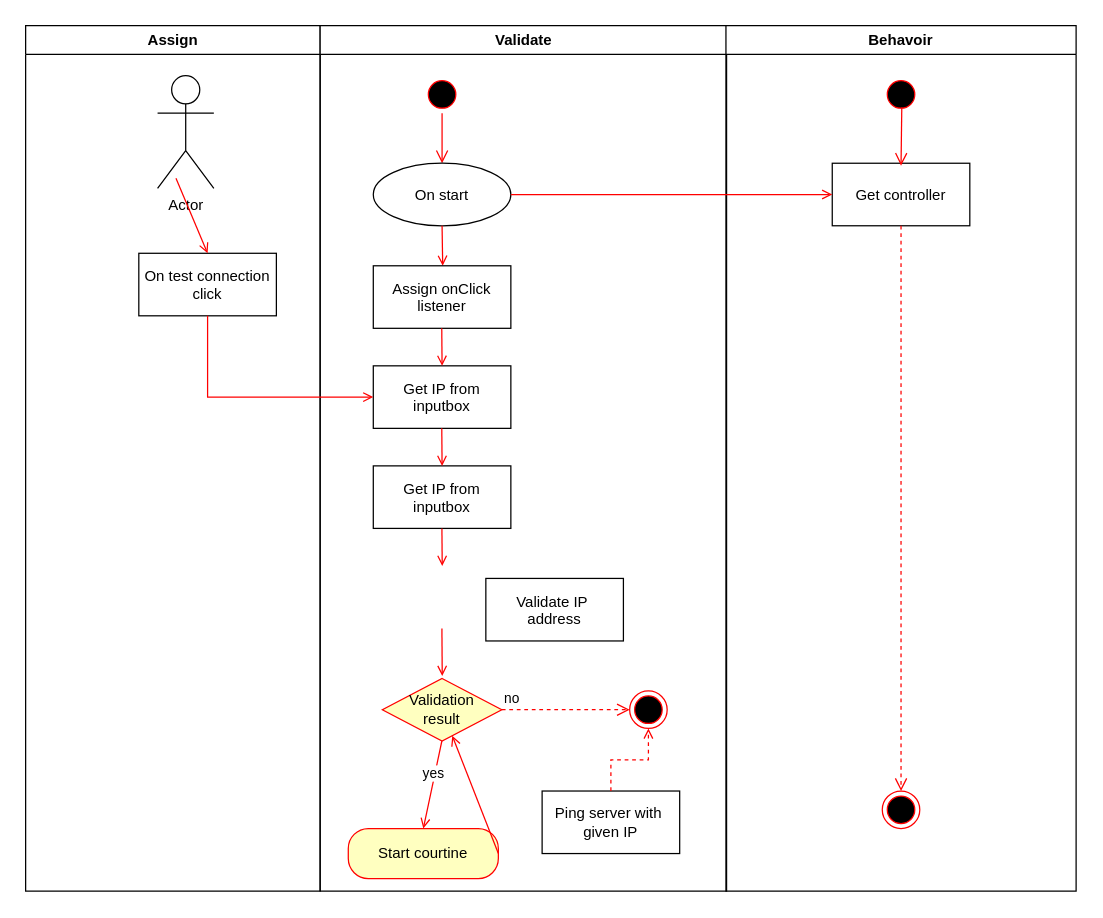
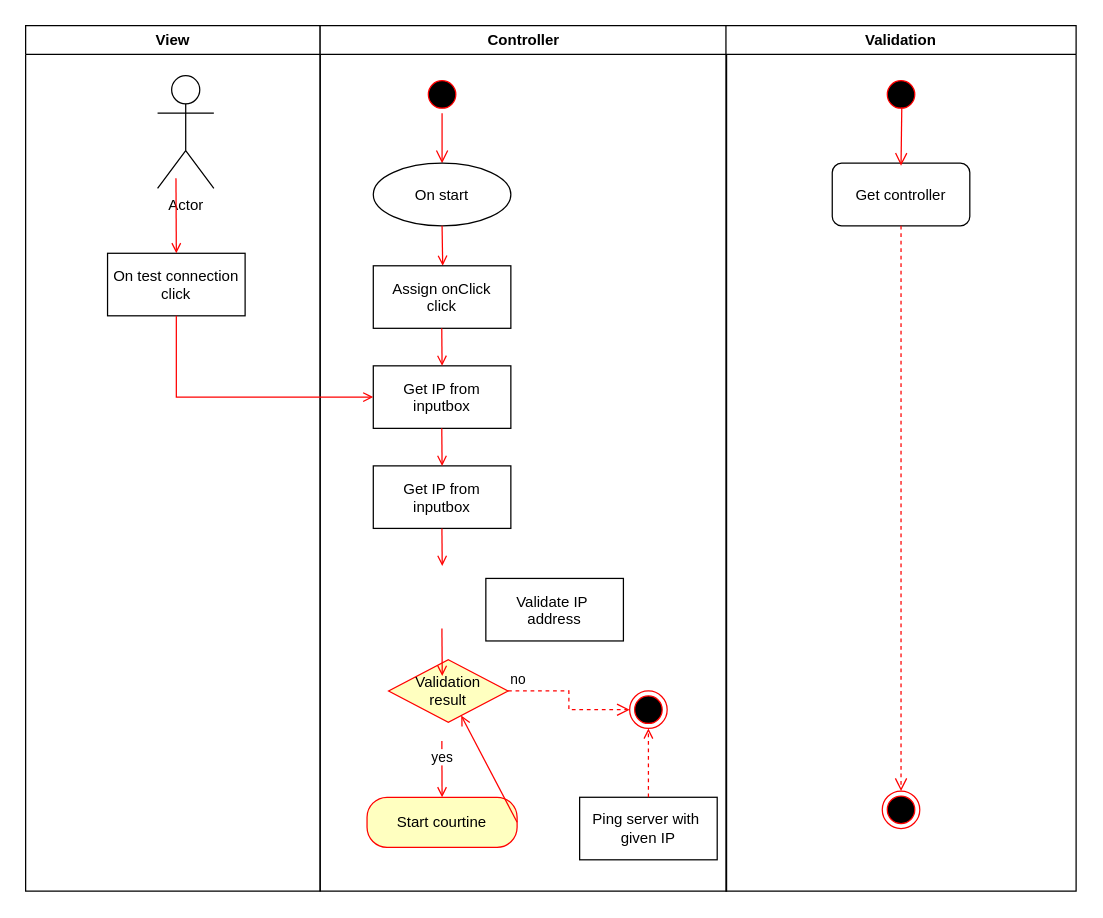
node "Assign": label "Assign" -> "View"
node "Validate": label "Validate" -> "Controller"
node "Behavoir": label "Behavoir" -> "Validation"
edge "On start" -> "Get controller": removed
node "Get controller": shape rectangle -> rounded rectangle
node "On test connection click": moved (208, 284) -> (176, 284)
node "Assign onClick listener": label "Assign onClick listener" -> "Assign onClick click"
node "Validation result": moved (442, 709) -> (448, 691)
node "Ping server with given IP": moved (611, 822) -> (648, 828)
node "Start courtine": moved (423, 853) -> (442, 822)
